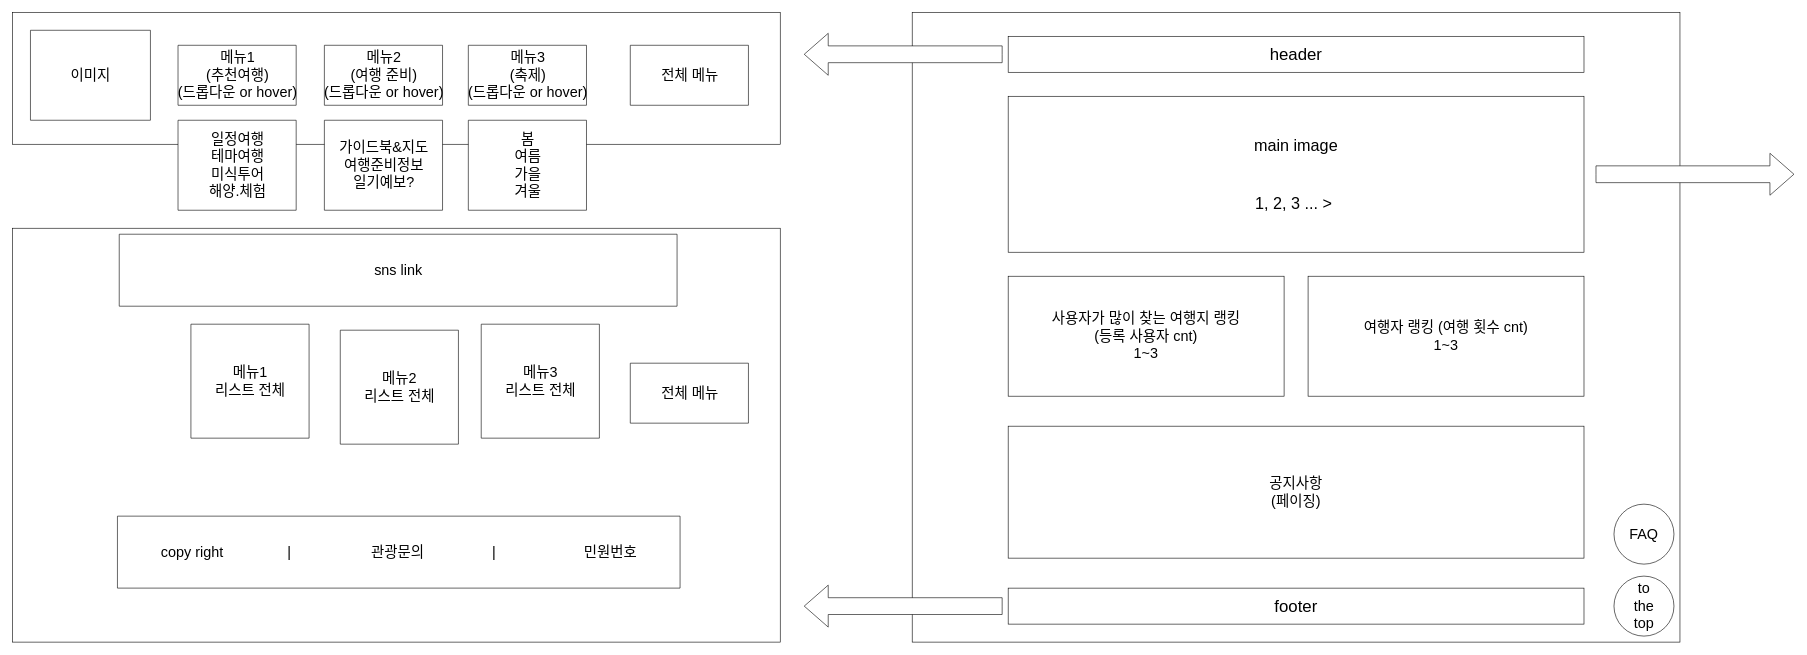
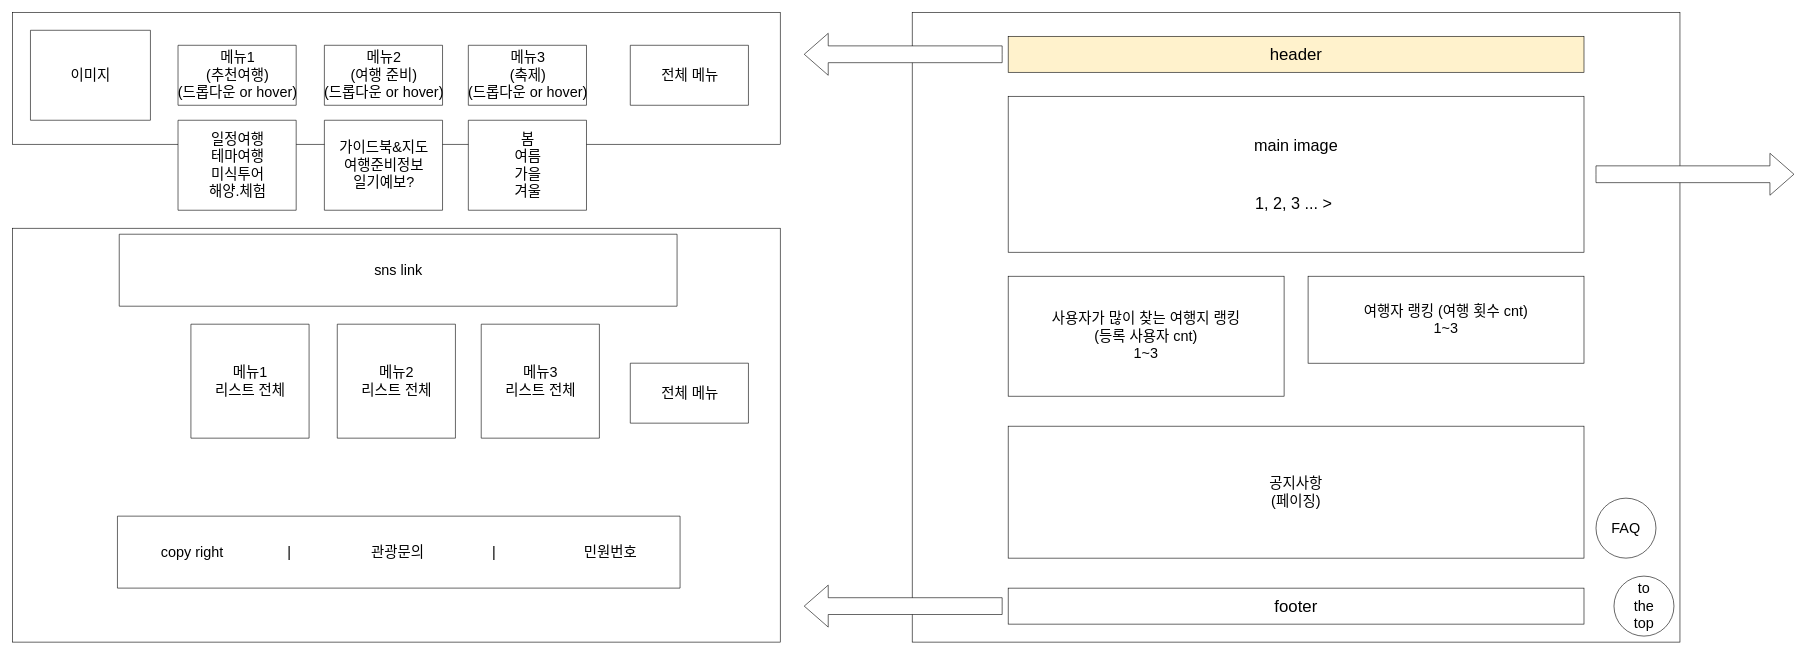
node "header": fillcolor #ffffff -> #fff2cc
node "여행자 랭킹 (여행 횟수 cnt) 1~3": size 276x120 -> 276x87
node "메뉴2리스트 전체": moved (399, 387) -> (396, 381)
node "FAQ": moved (1644, 534) -> (1626, 528)
